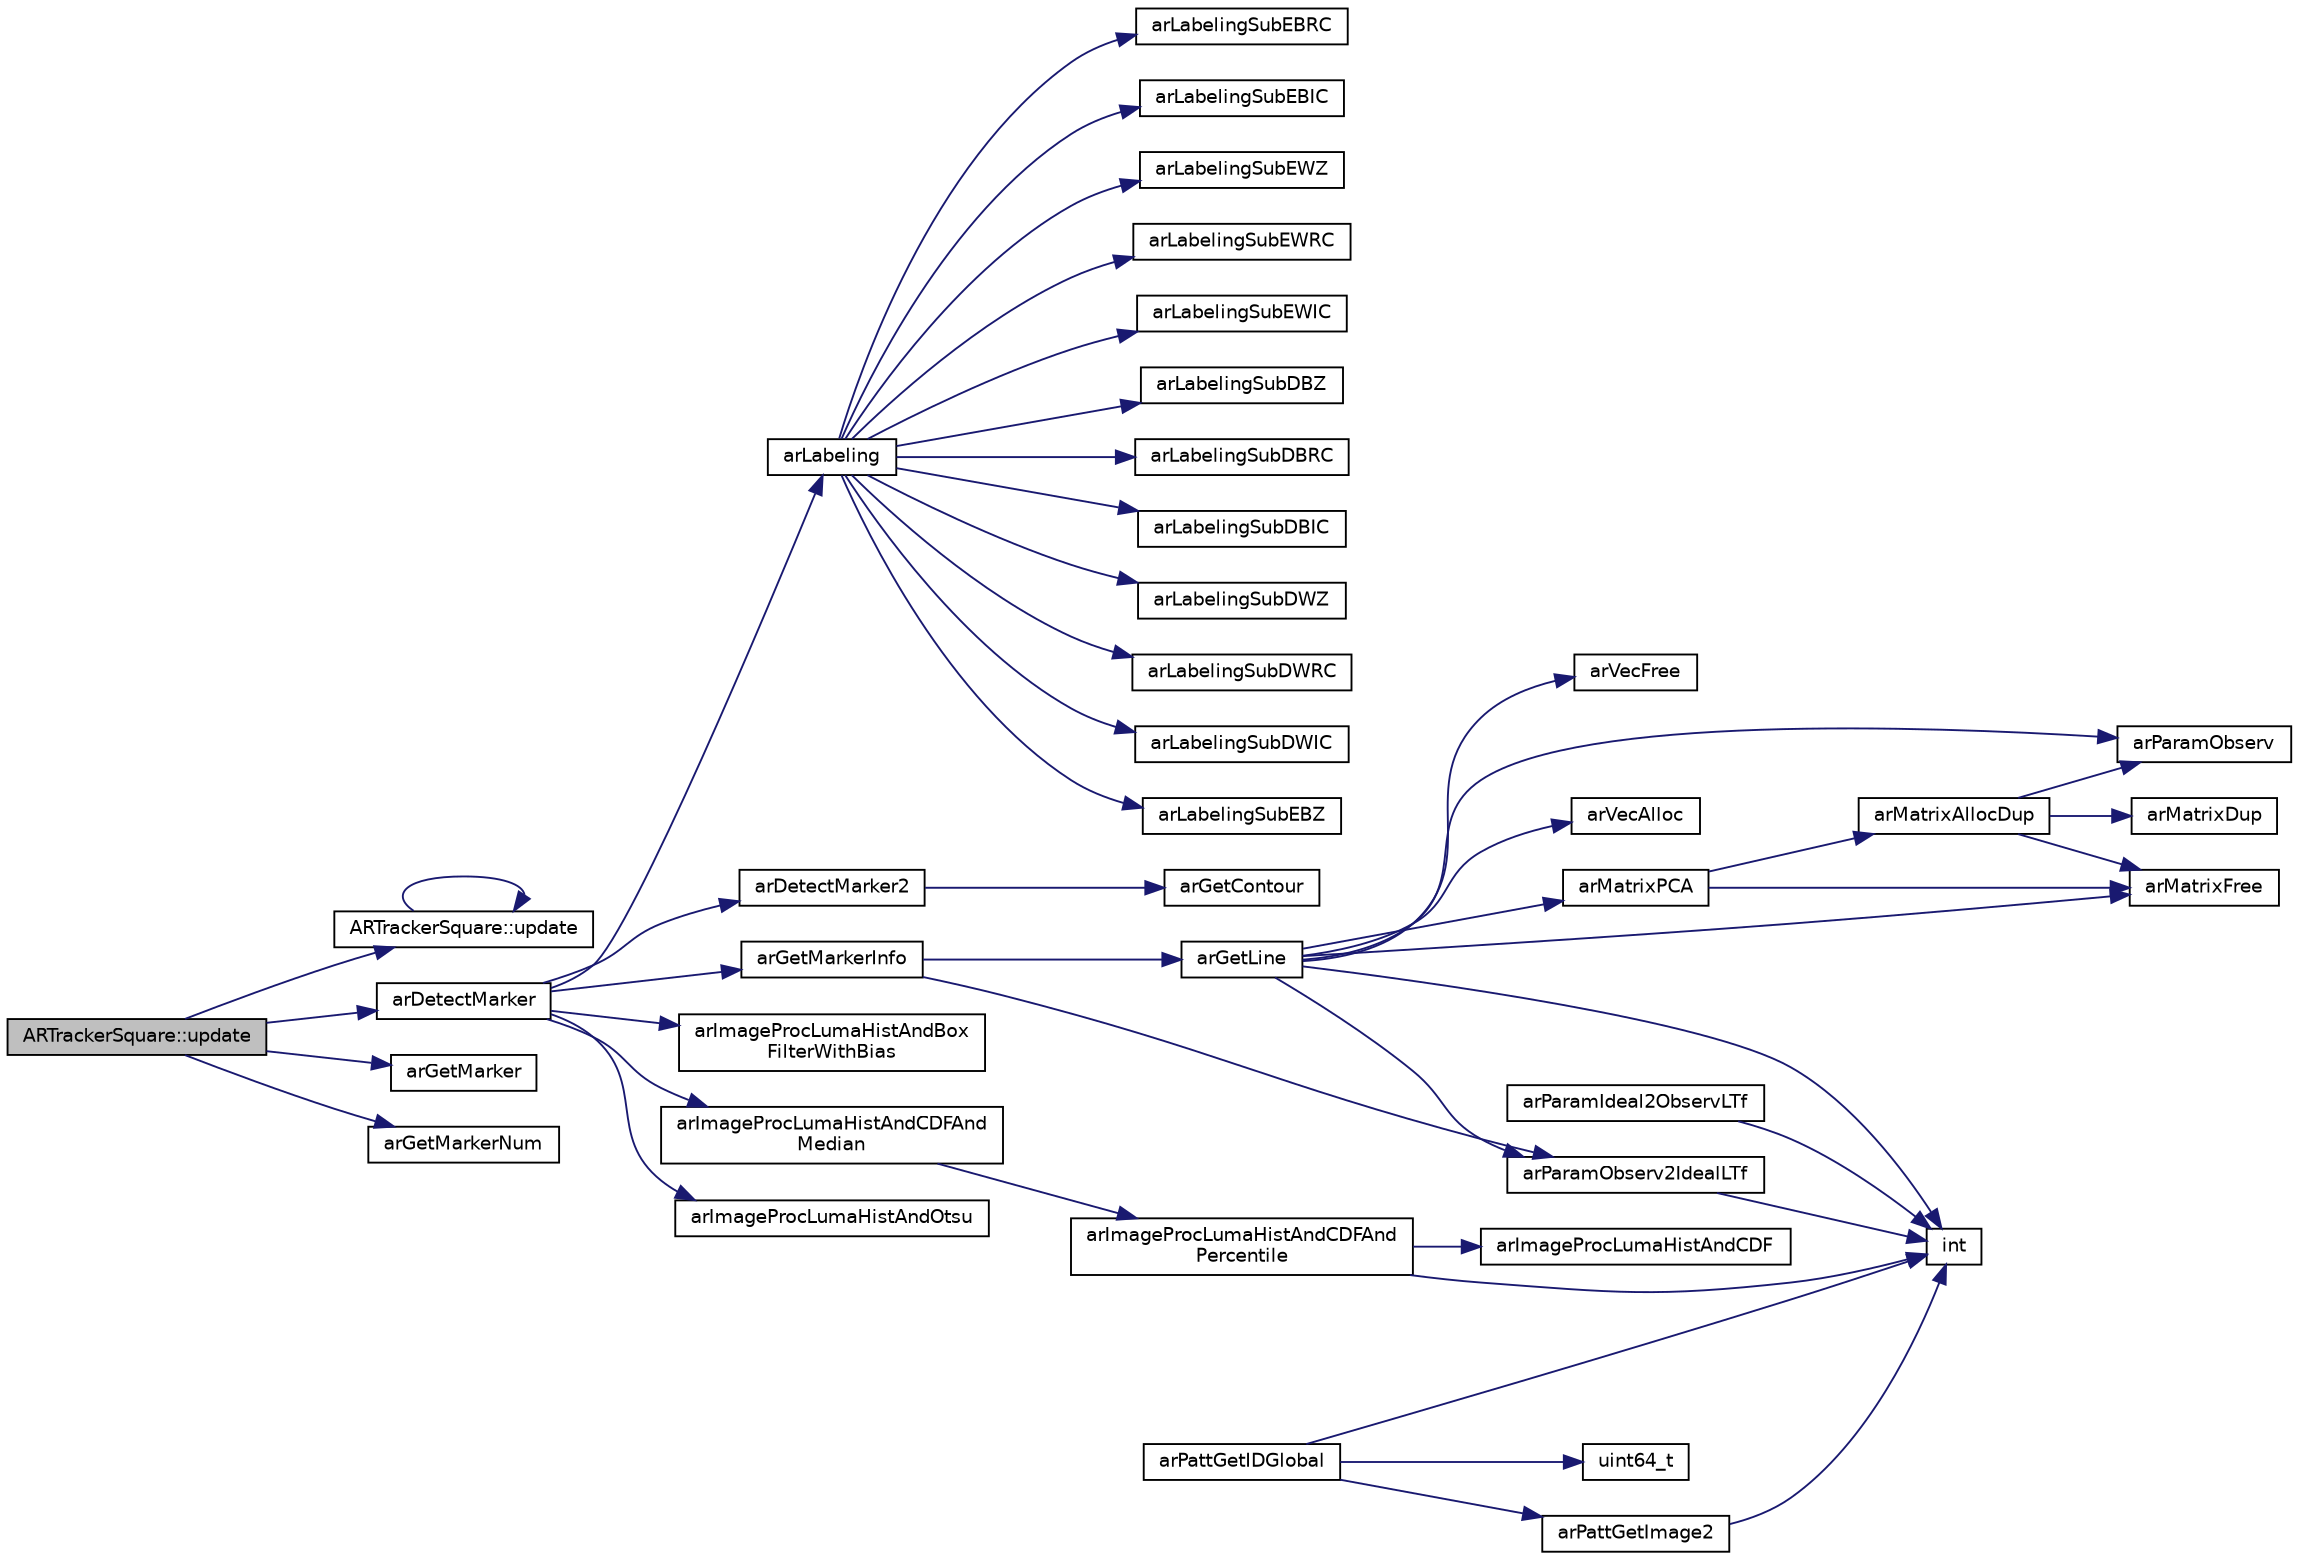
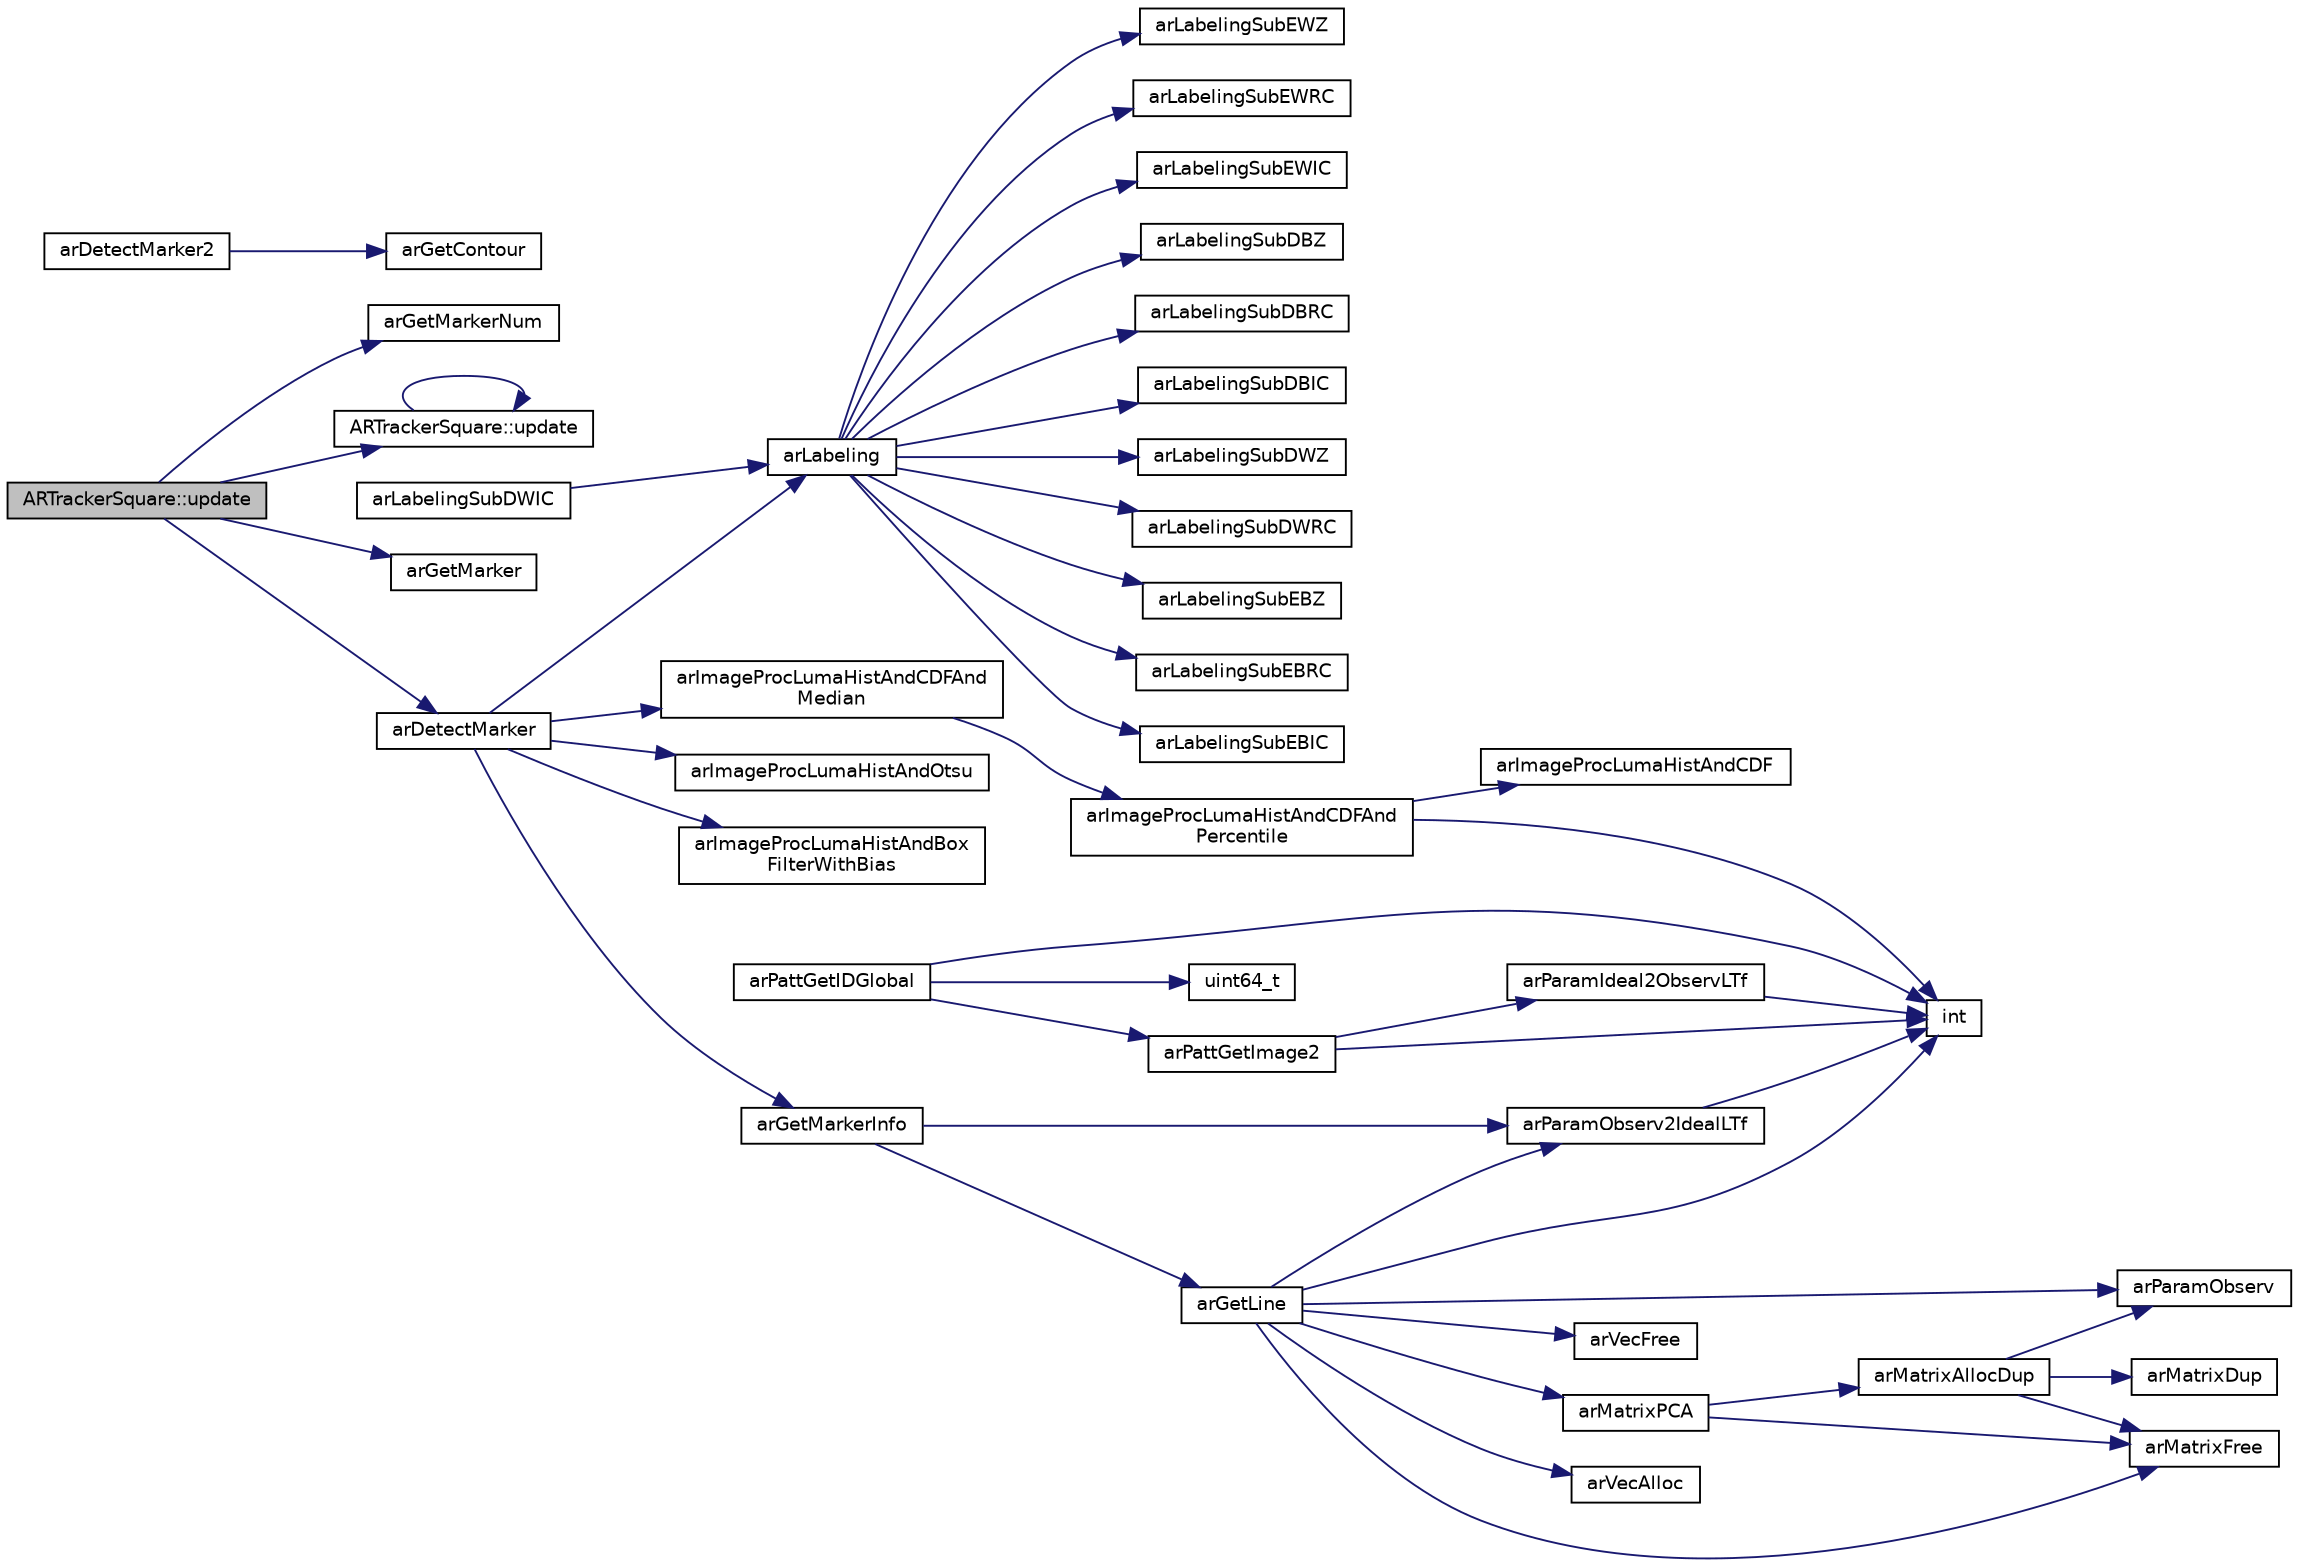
edge "arLabeling" -> "arLabelingSubDWIC": reversed
edge "arDetectMarker" -> "arDetectMarker2": removed
edge "arPattGetImage2" -> "arParamIdeal2ObservLTf": added
